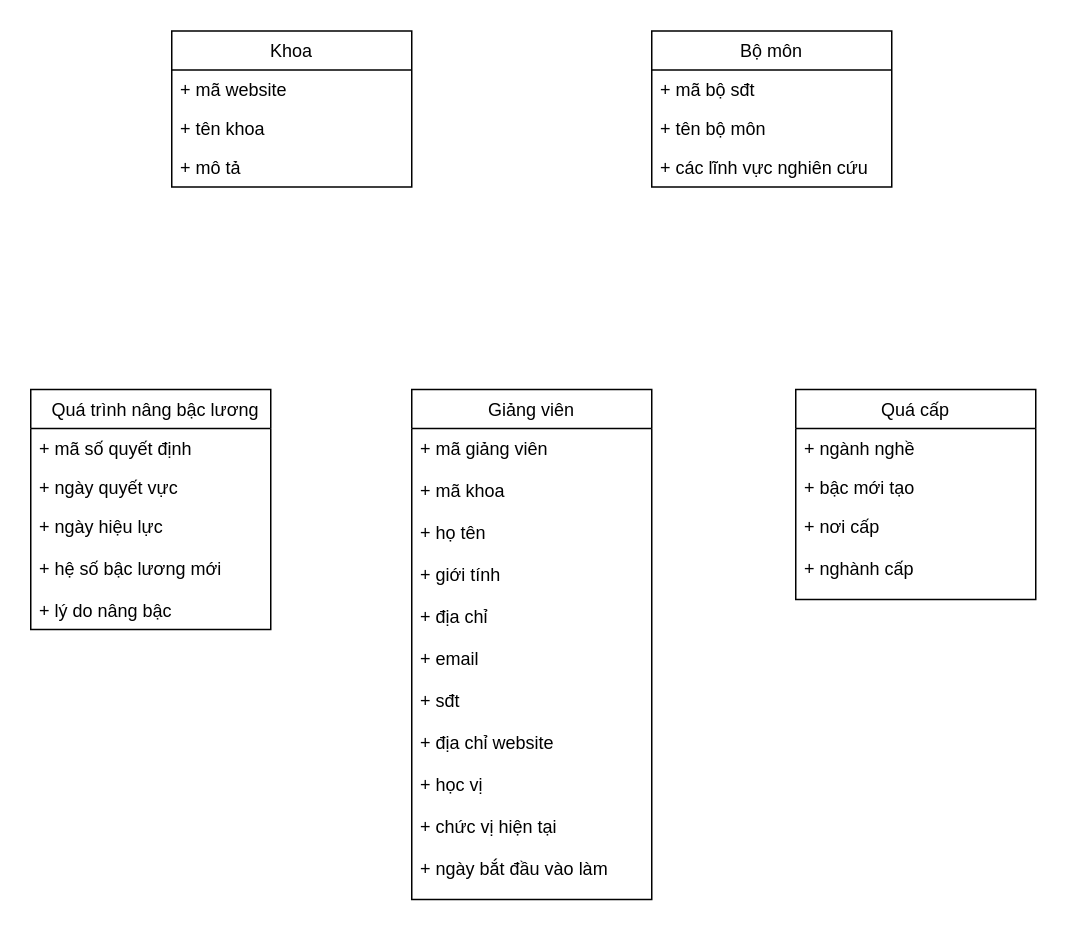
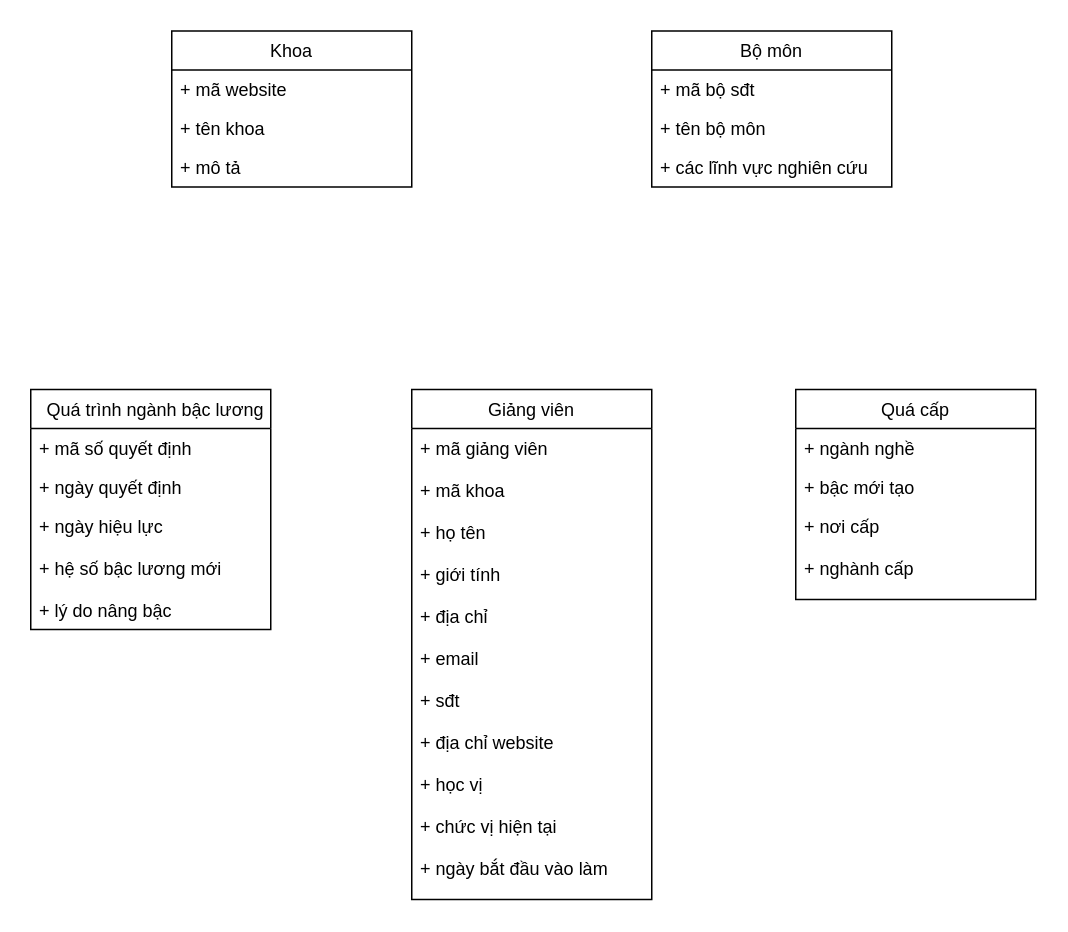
node "Quá trình nâng bậc lương": label "Quá trình nâng bậc lương" -> "Quá trình ngành bậc lương"
node "+ ngày quyết vực": label "+ ngày quyết vực" -> "+ ngày quyết định"
